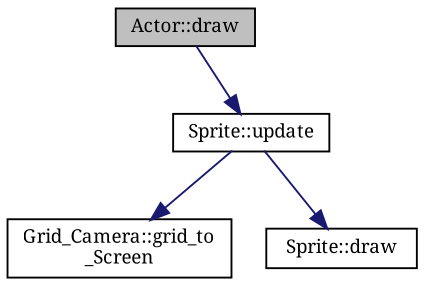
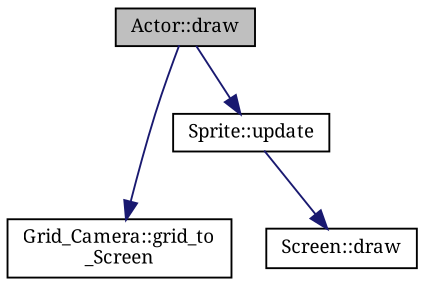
edge "Sprite::update" -> "Grid_Camera::grid_to _Screen": now "Actor::draw" -> "Grid_Camera::grid_to _Screen"
node "Sprite::draw": label "Sprite::draw" -> "Screen::draw"
